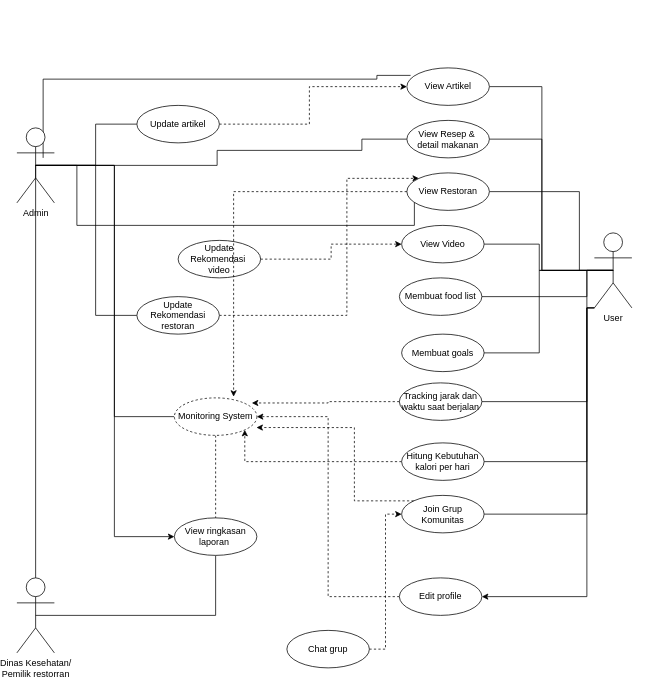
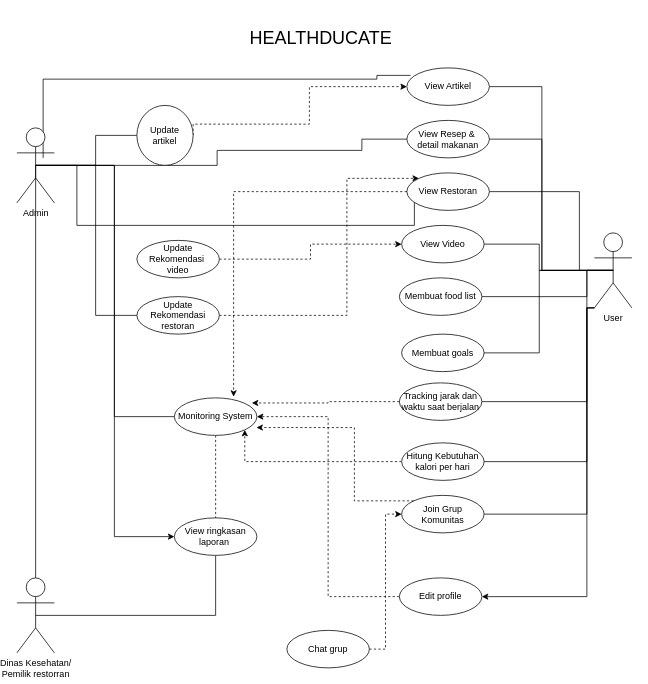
node "HEALTHDUCATE": added
node "Update artikel": size 83x38 -> 56x60
node "Update Rekomendasi video": moved (219, 259) -> (178, 259)
node "Monitoring System": style dashed -> solid
